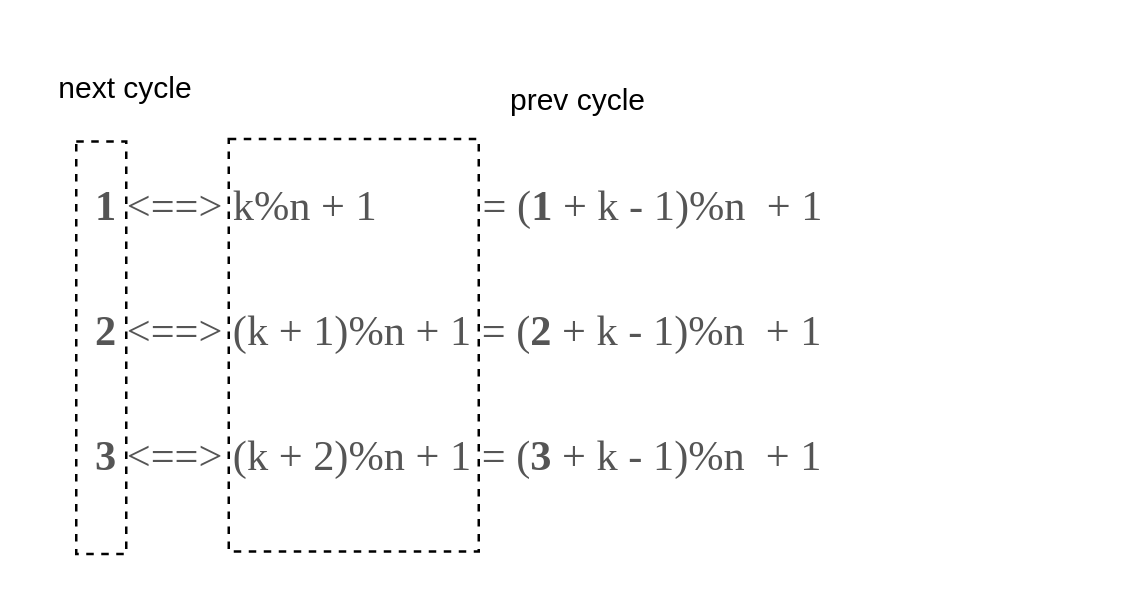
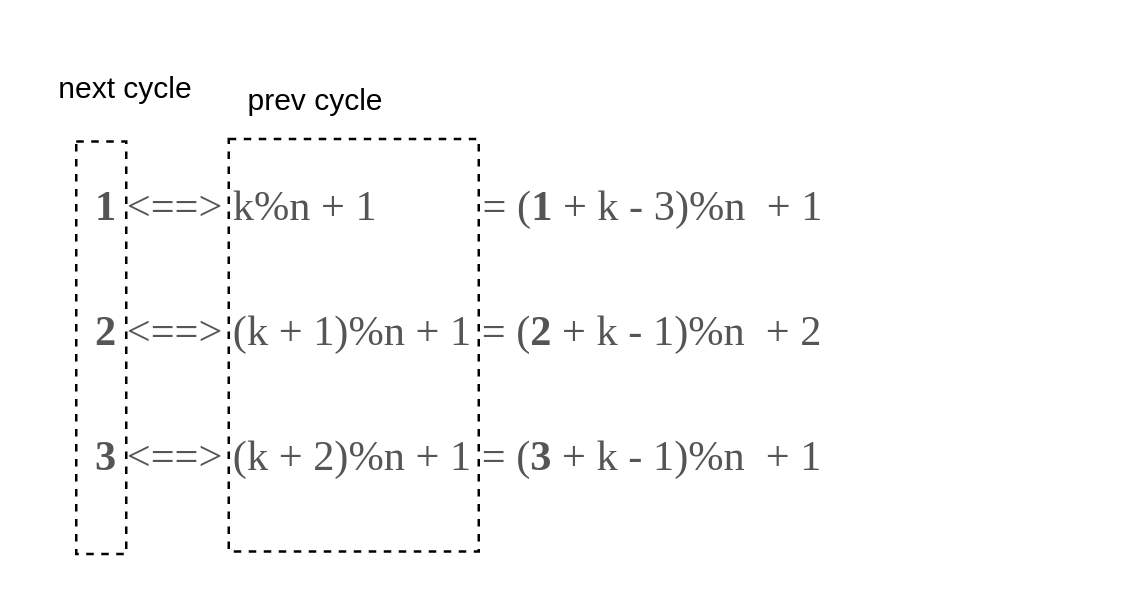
node "prev cycle": moved (579, 101) -> (316, 101)
node "1 <==> k%n + 1 = (1 + k - 1)%n + 1": label "1 <==> k%n + 1 = (1 + k - 1)%n + 1" -> "1 <==> k%n + 1 = (1 + k - 3)%n + 1"
node "2 <==> (k + 1)%n + 1 = (2 + k - 1)%n + 1": label "2 <==> (k + 1)%n + 1 = (2 + k - 1)%n + 1" -> "2 <==> (k + 1)%n + 1 = (2 + k - 1)%n + 2"
